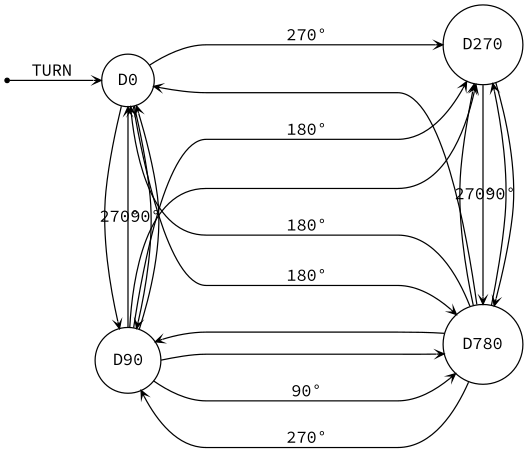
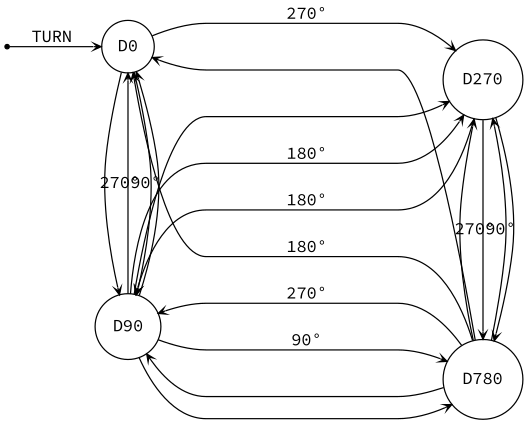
edge "D270" -> "D90": added, label "180°"
edge "D0" -> "D780": removed, label "180°"
